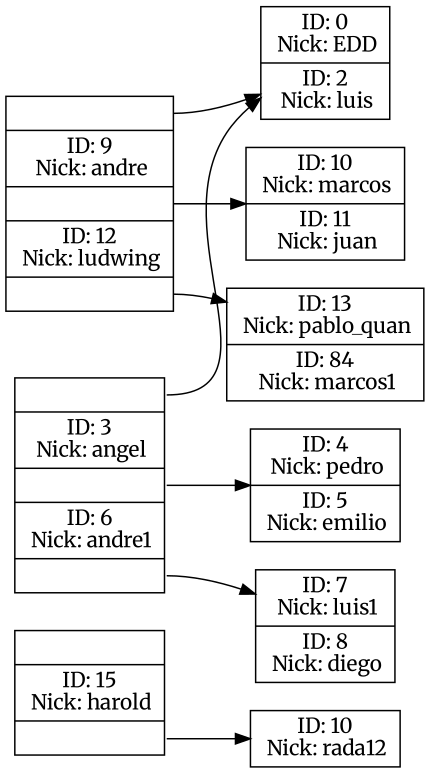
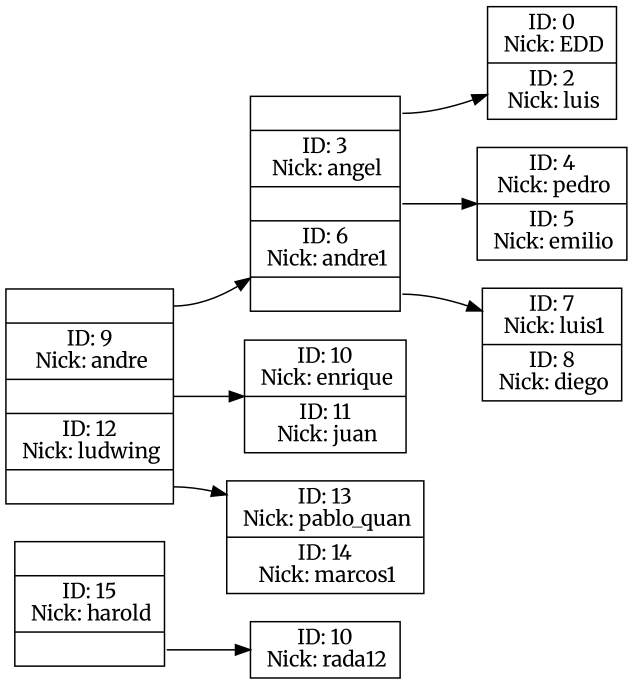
edge "ID: 9" -> "ID: 0": now "ID: 9" -> "ID: 3"
node "ID: 10": text "Nick: marcos" -> "Nick: enrique"
node "ID: 13": text "ID: 84" -> "ID: 14"
